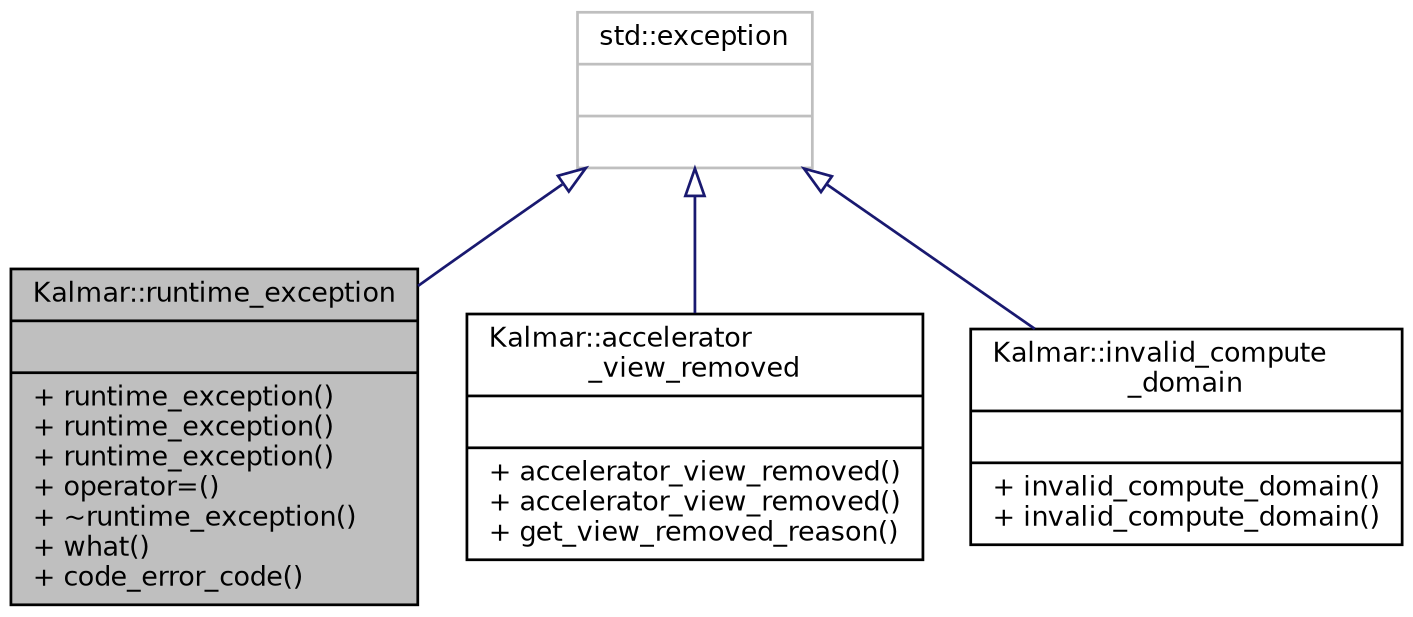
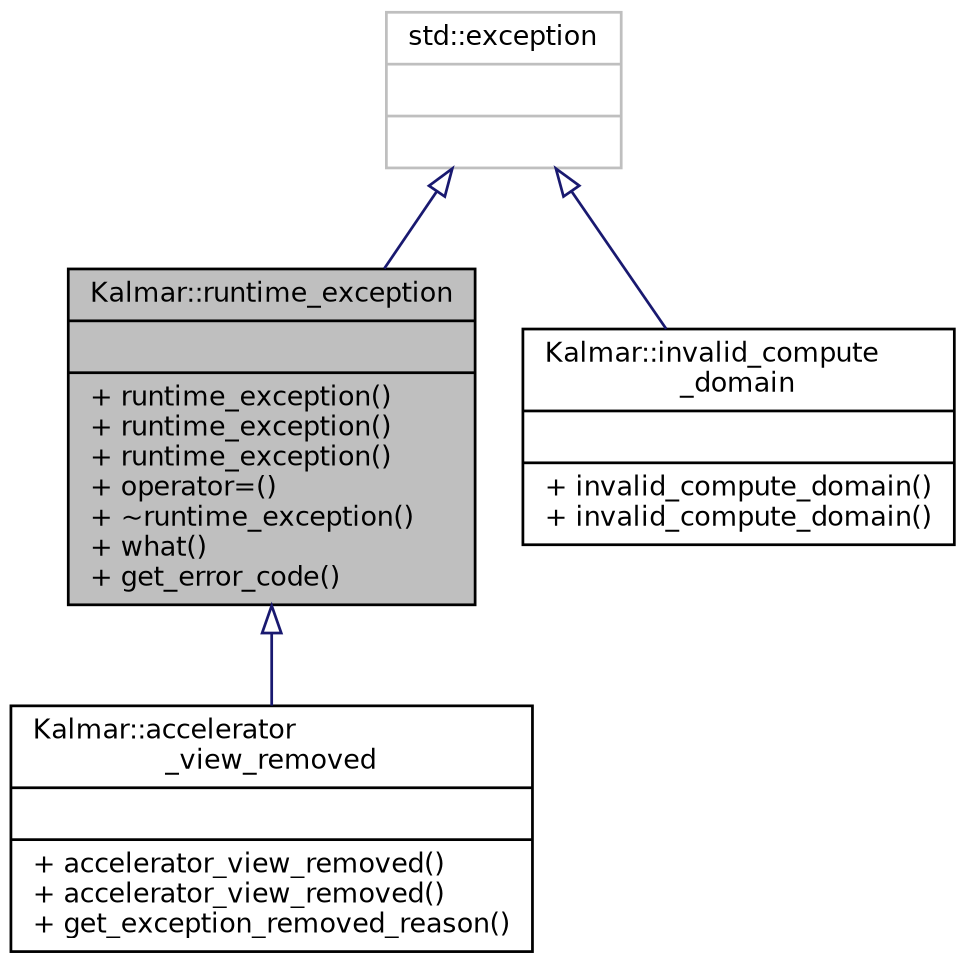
edge "Kalmar::accelerator" -> "std::exception": now "Kalmar::accelerator" -> "Kalmar::runtime_exception"
node "Kalmar::accelerator": text "+ get_view_removed_reason()" -> "+ get_exception_removed_reason()"
node "Kalmar::runtime_exception": text "+ code_error_code()" -> "+ get_error_code()"
